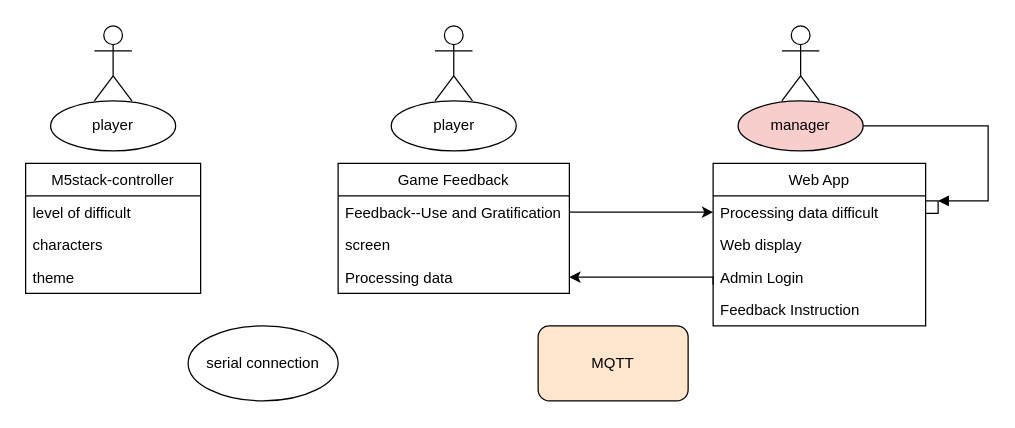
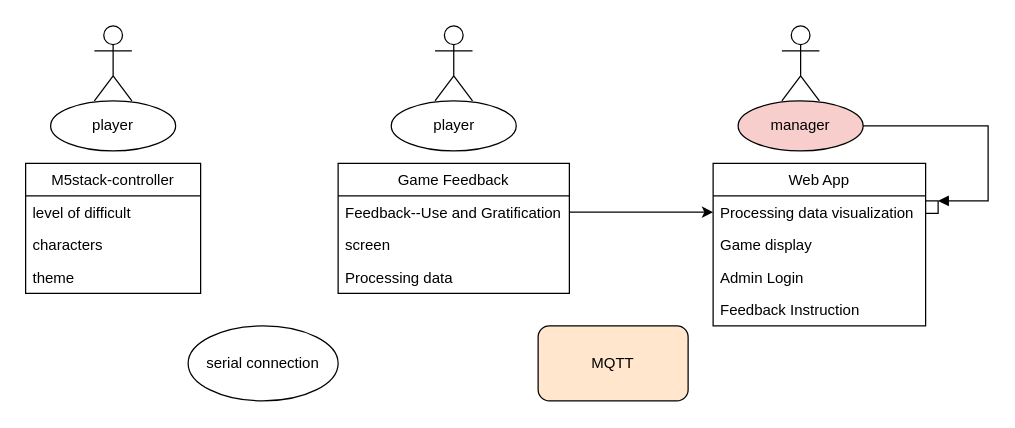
node "Processing data difficult": label "Processing data difficult" -> "Processing data visualization"
node "Web display": label "Web display" -> "Game display"
edge "Admin Login" -> "Processing data": removed
